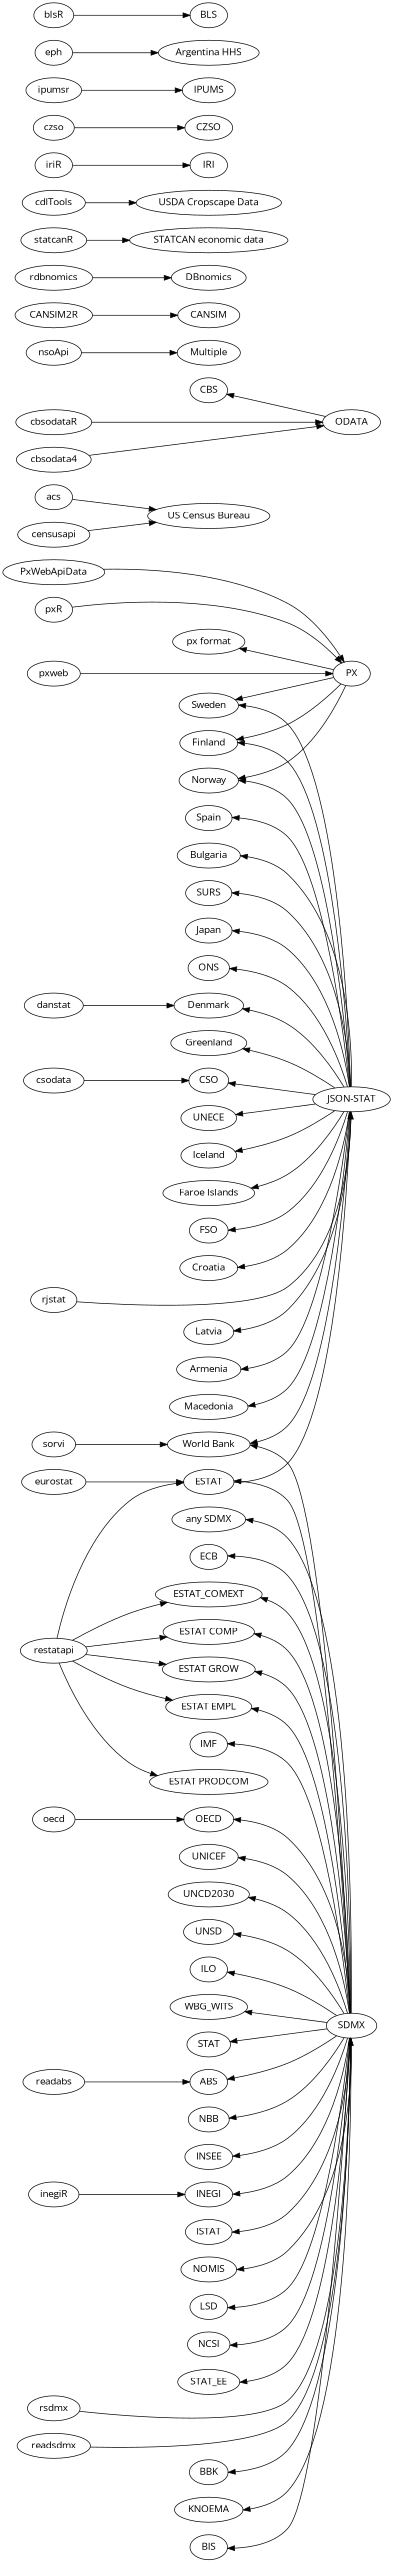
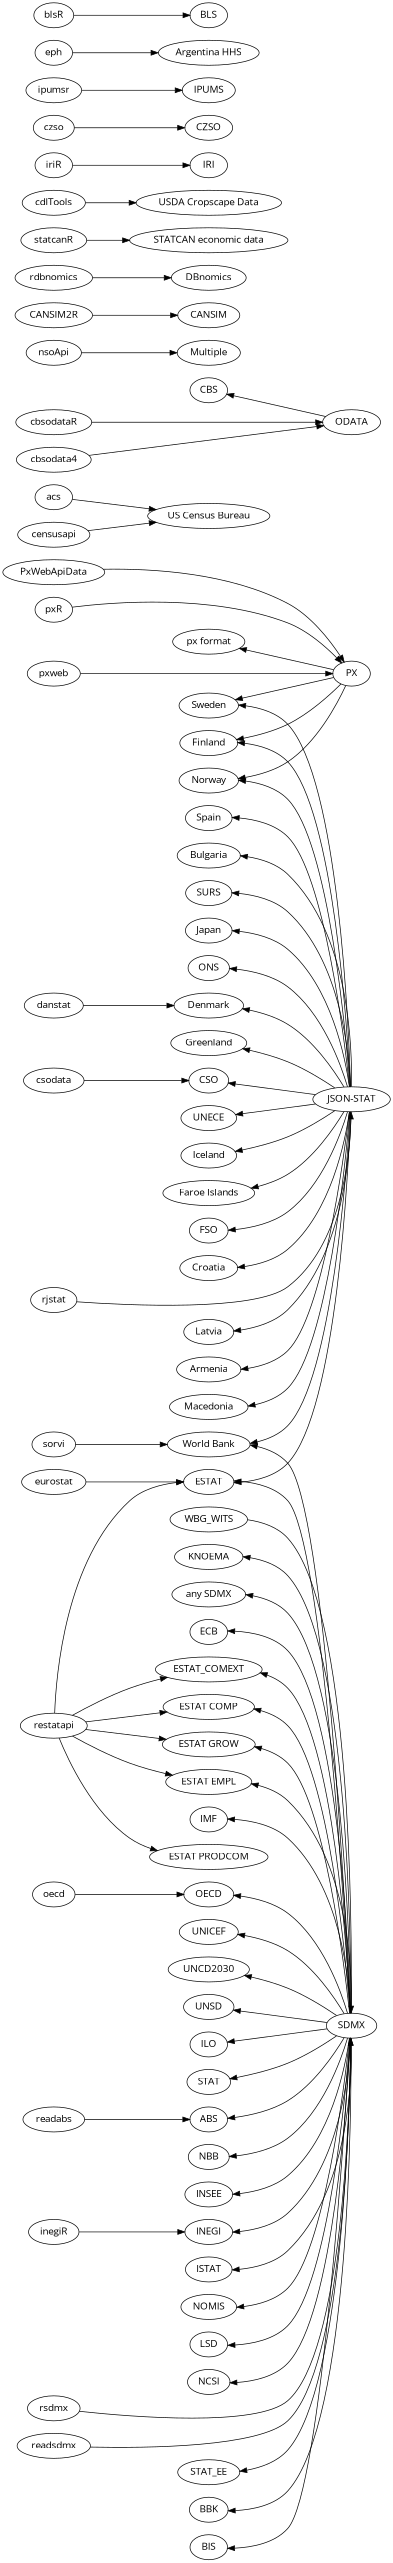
edge "ESTAT" -> "JSON-STAT": reversed
edge "SDMX" -> "WBG_WITS": reversed
